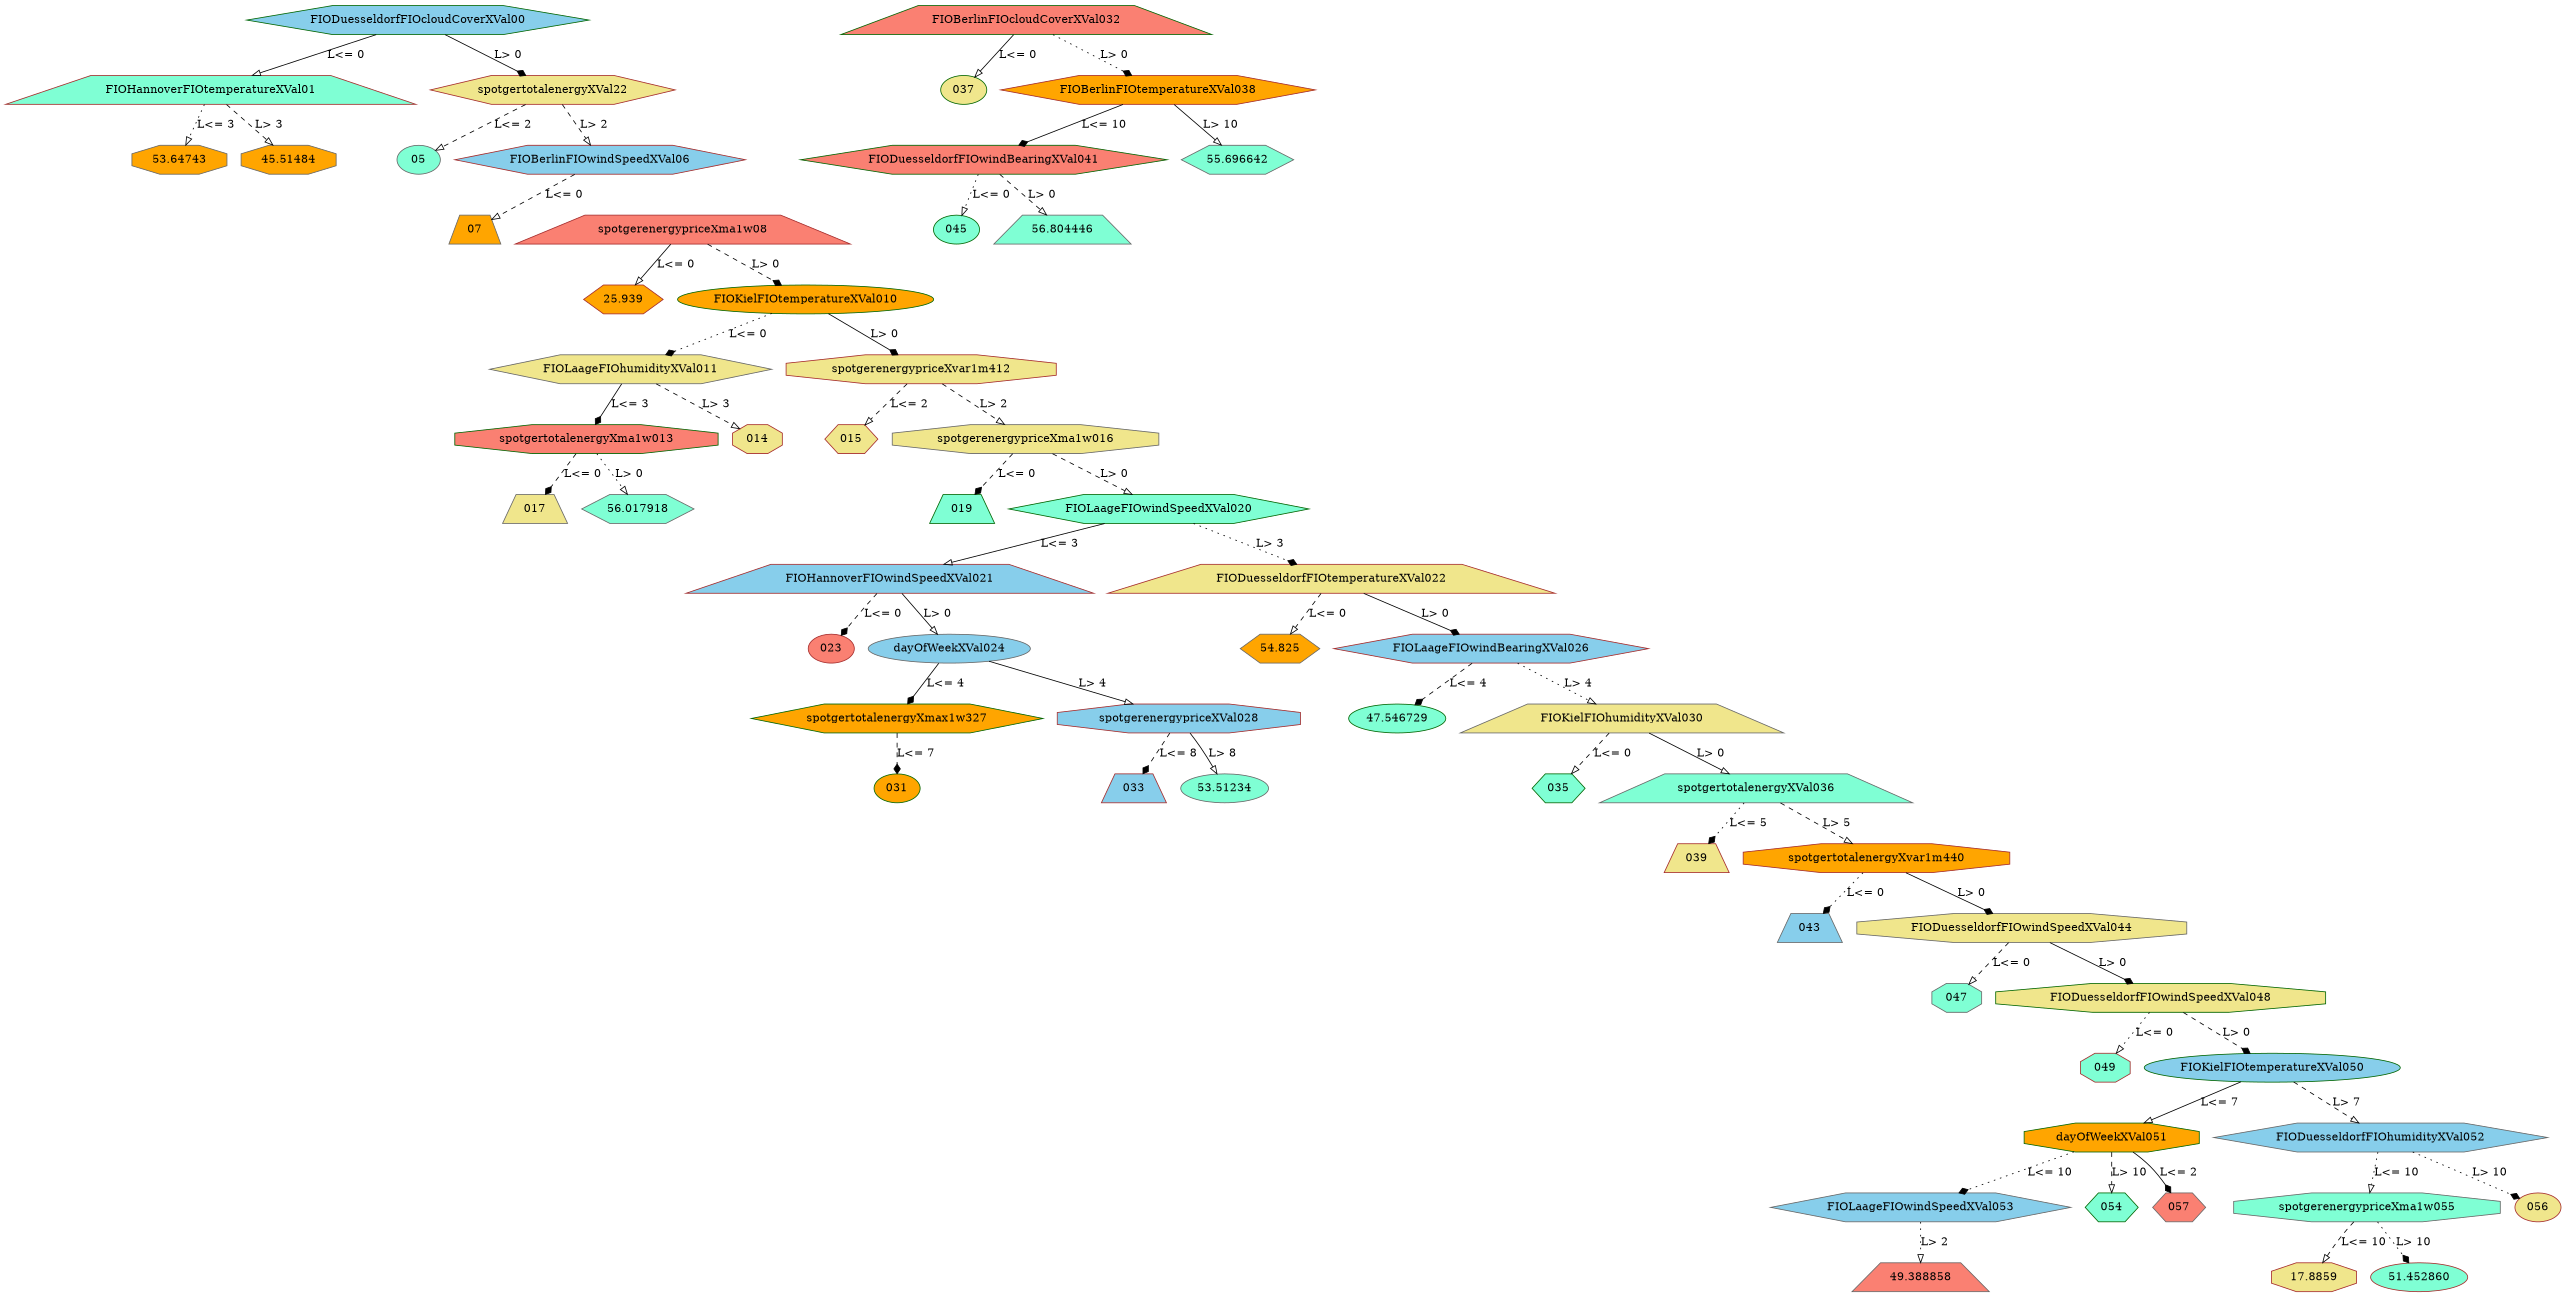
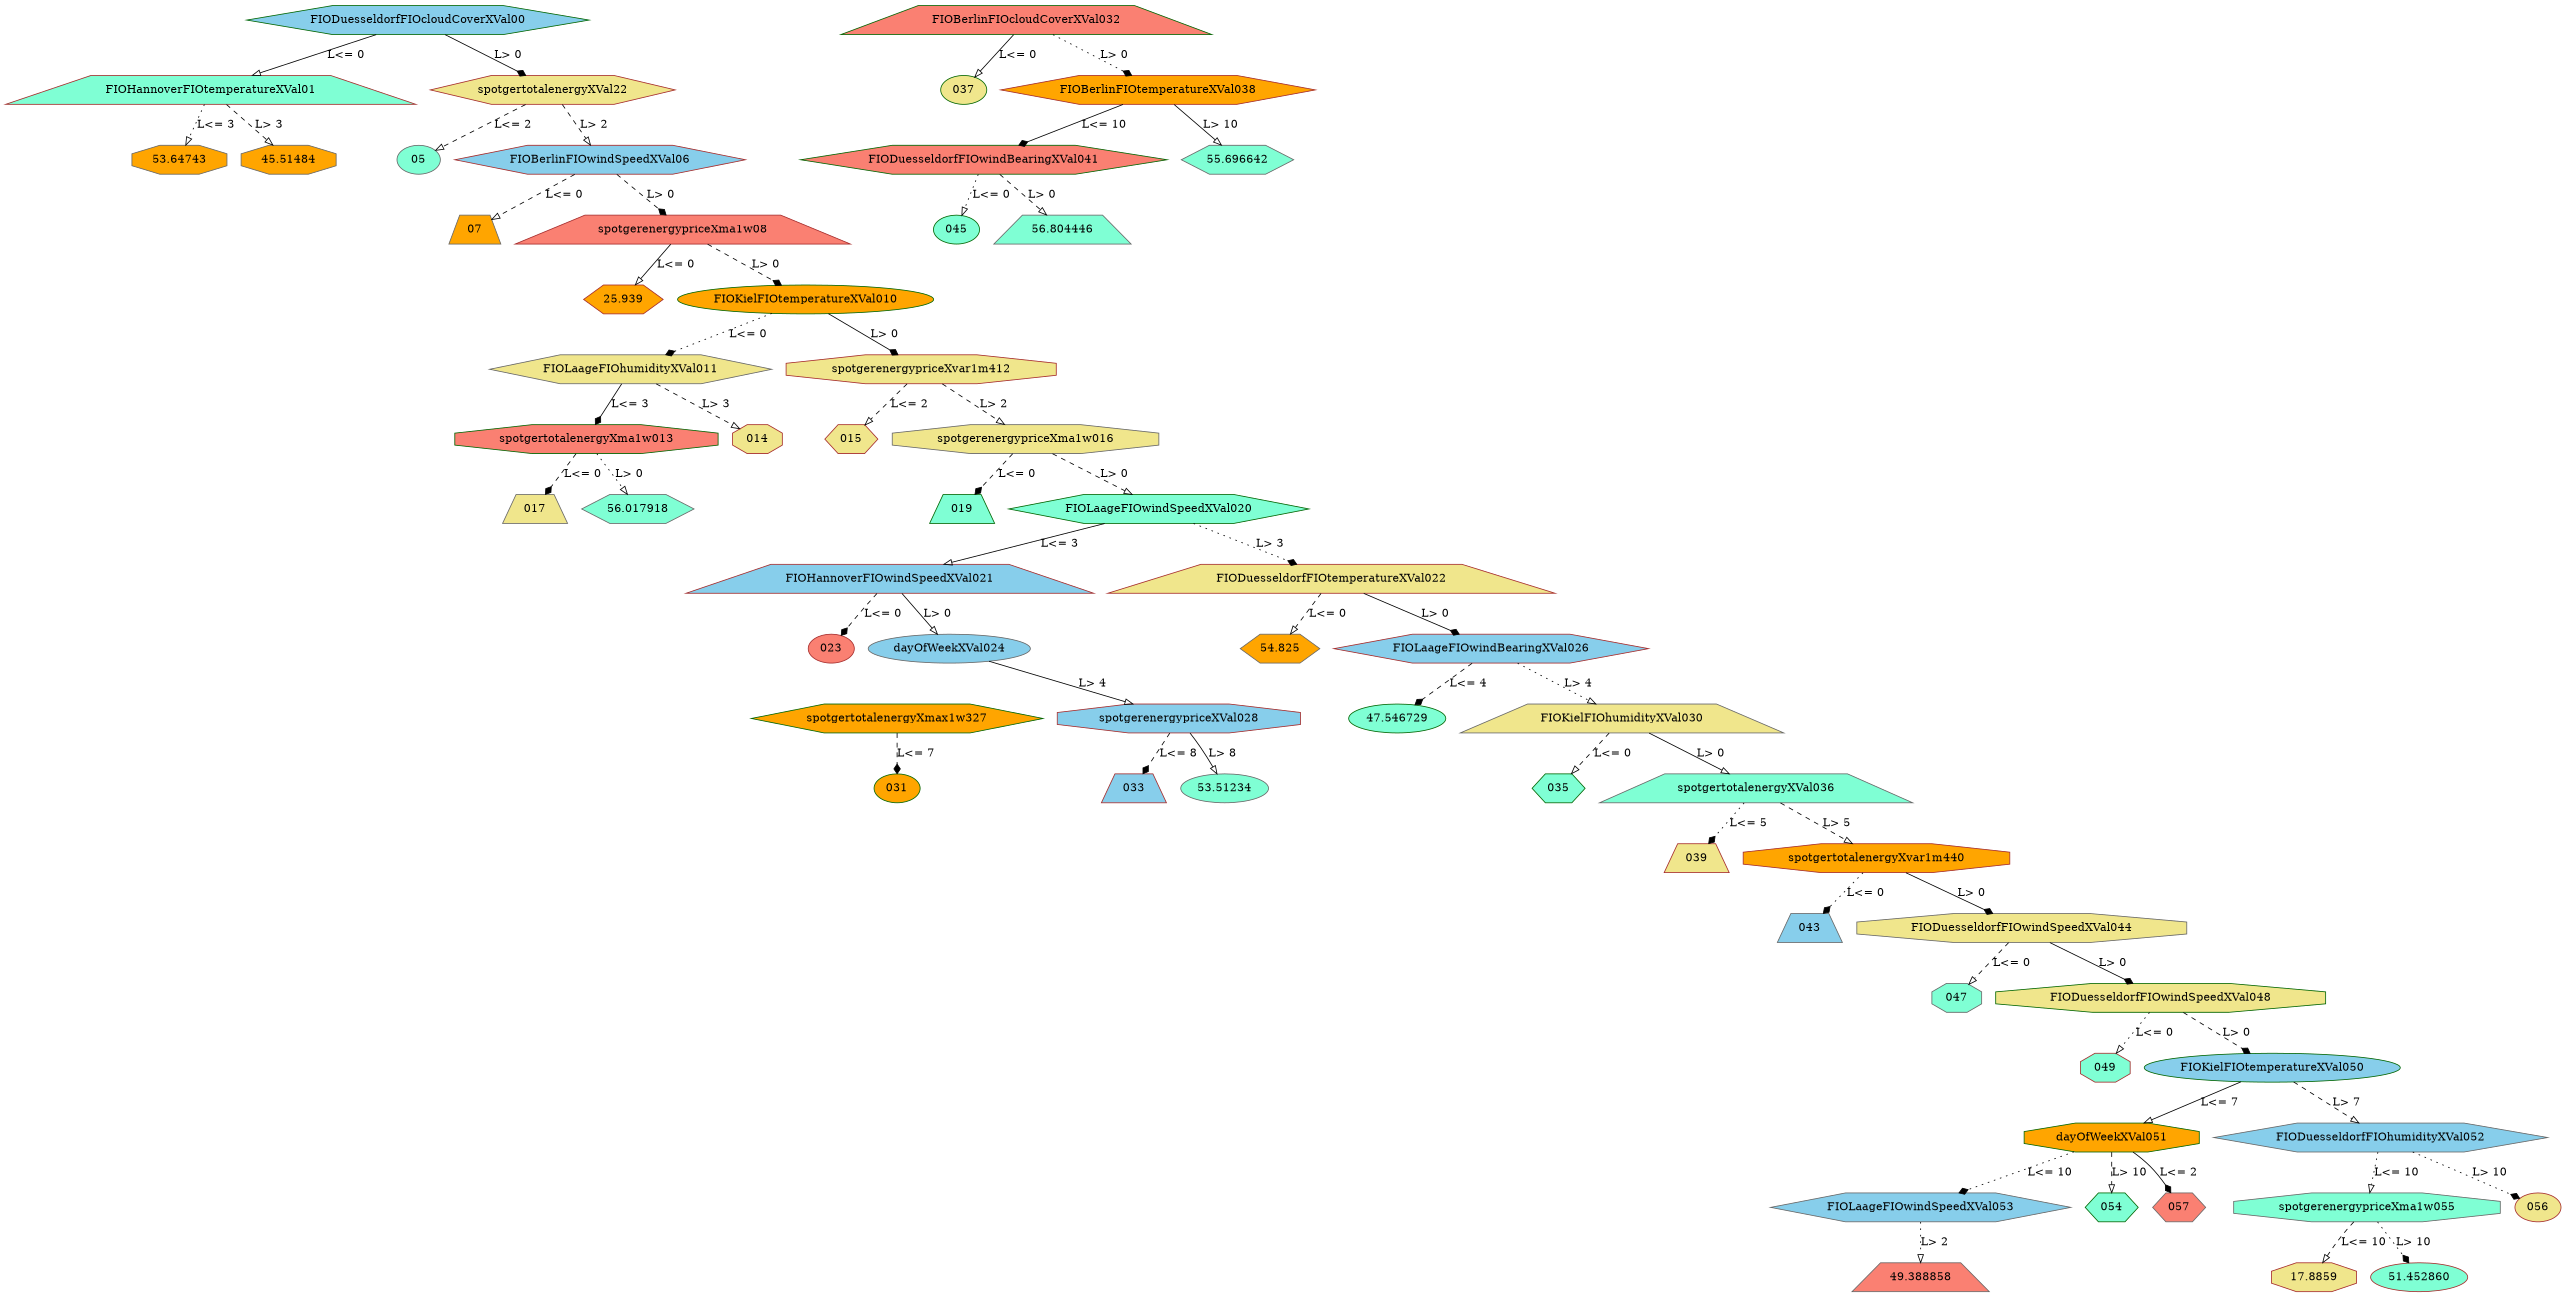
edge "FIOBerlinFIOwindSpeedXVal06" -> "spotgerenergypriceXma1w08": added, label "L> 0"
edge "dayOfWeekXVal024" -> "spotgertotalenergyXmax1w327": removed, label "L<= 4"
